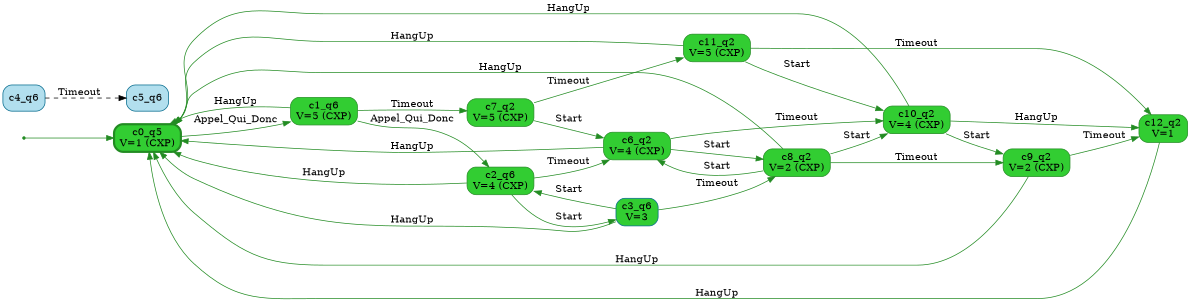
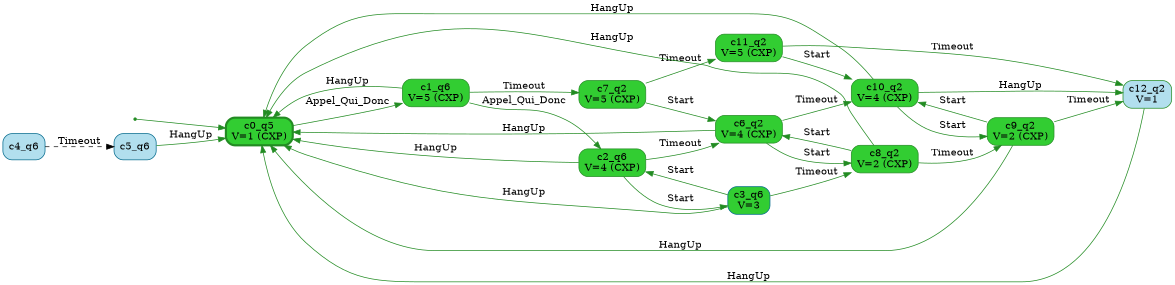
edge "c11_q2 V=5 (CXP)" -> "c0_q5 V=1 (CXP)": now "c5_q6" -> "c0_q5 V=1 (CXP)"
node "c12_q2 V=1": fillcolor limegreen -> lightblue2
edge "c8_q2 V=2 (CXP)" -> "c10_q2 V=4 (CXP)": now "c9_q2 V=2 (CXP)" -> "c10_q2 V=4 (CXP)"
